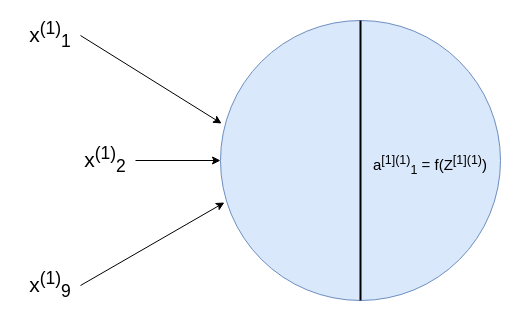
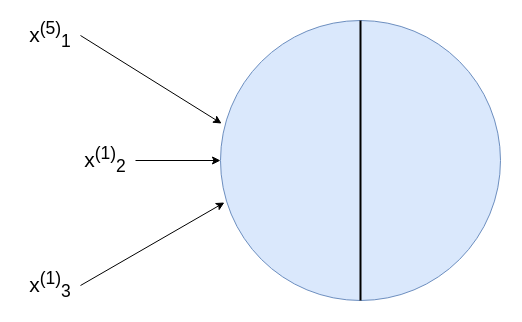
node "x(1)1": label "x(1)1" -> "x(5)1"
node "a[1](1)1 = f(Z[1](1))": removed
node "x(1)9": label "x(1)9" -> "x(1)3"
